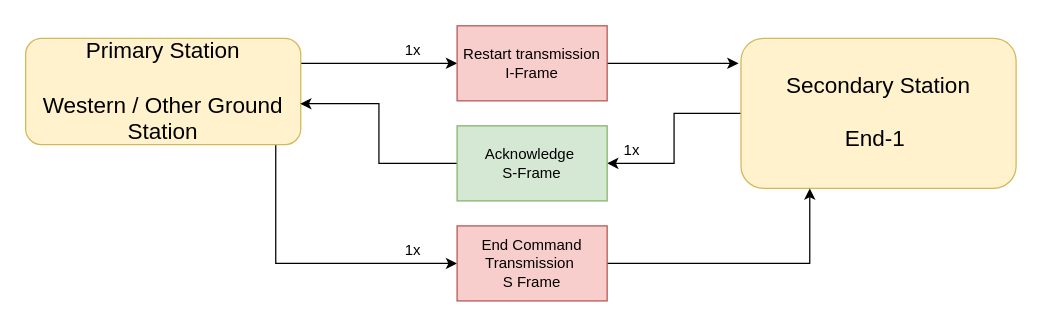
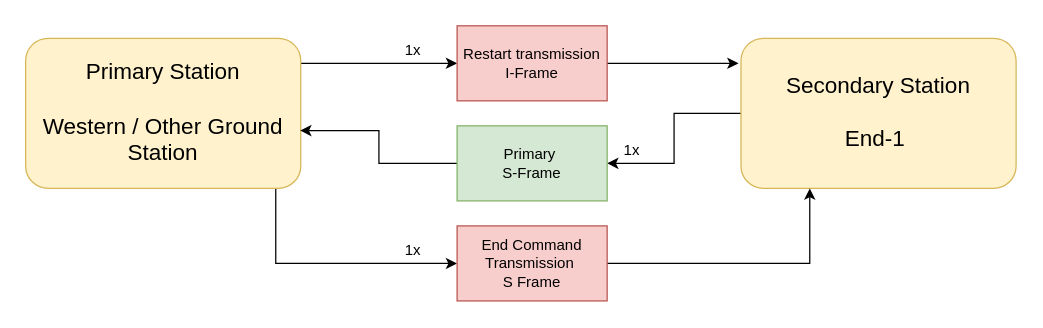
node "Primary Station Western / Other Ground Station": size 275x106 -> 275x150
node "Acknowledge S-Frame": label "Acknowledge S-Frame" -> "Primary S-Frame"
